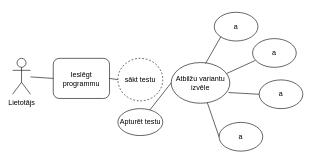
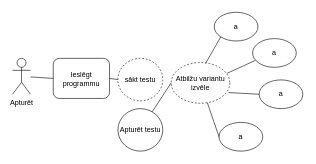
node "Atbilžu variantu izvēle": style solid -> dashed
node "Lietotājs": label "Lietotājs" -> "Apturēt"
node "Apturēt testu": size 45x27 -> 45x43
